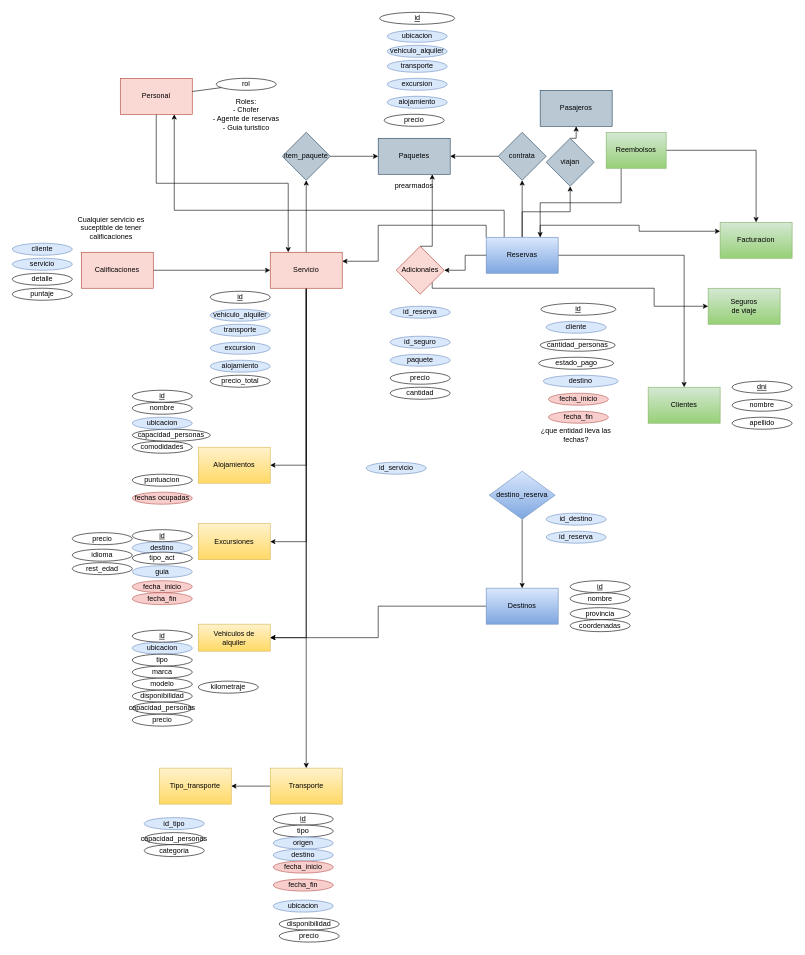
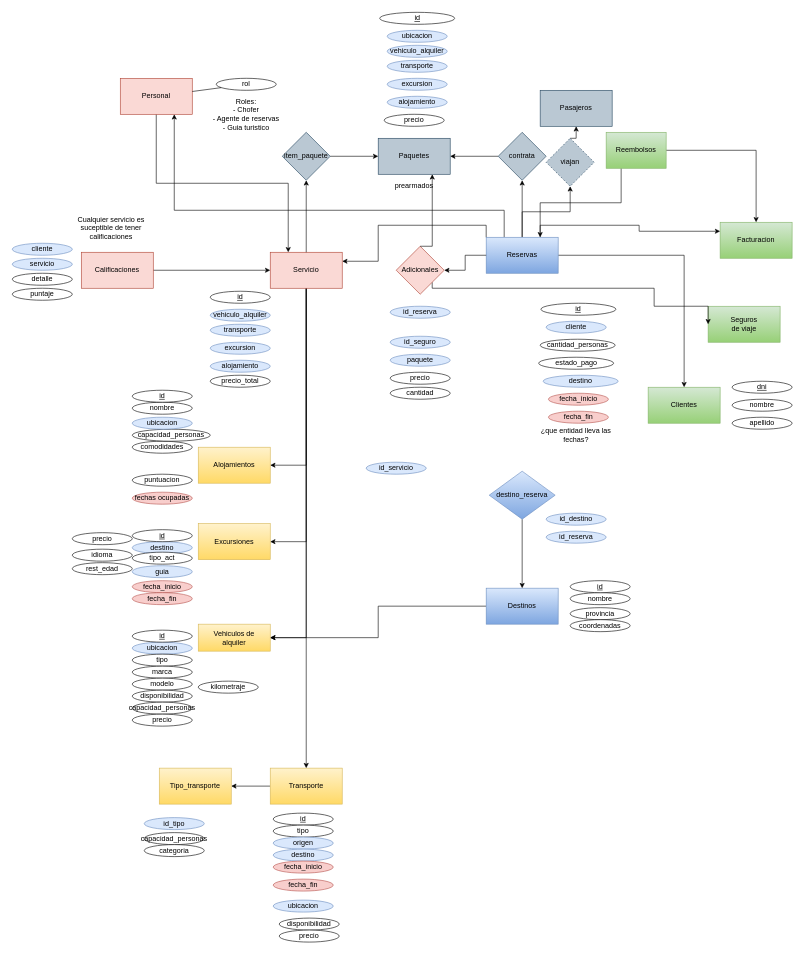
node "viajan": style solid -> dashed
node "Seguros de viaje": moved (744, 306) -> (744, 324)
